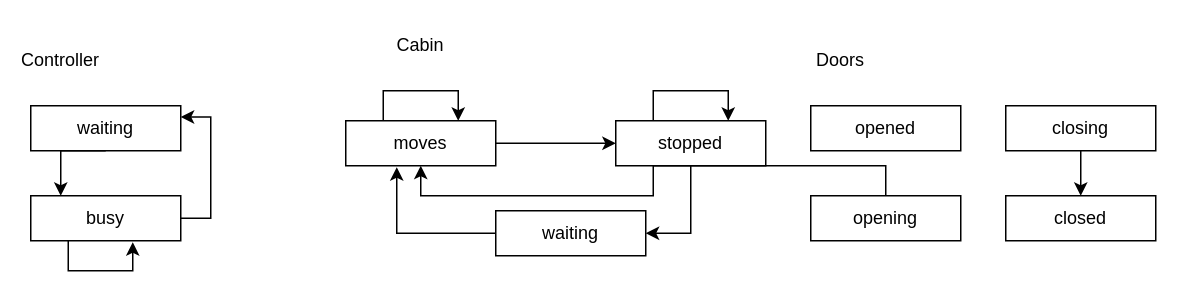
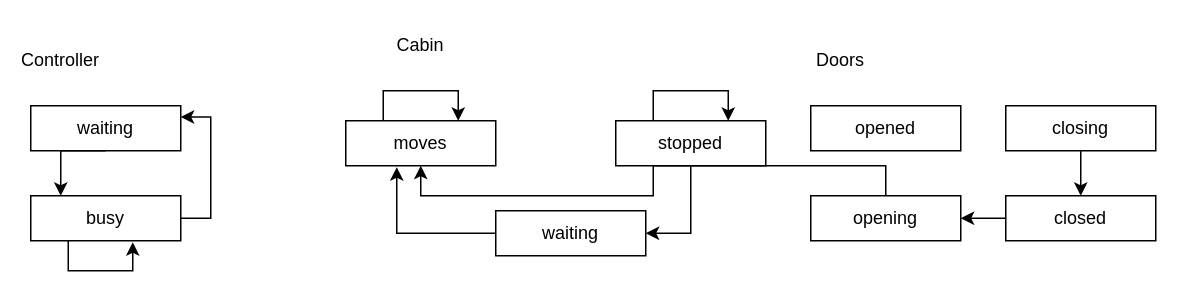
edge "moves" -> "stopped": removed
edge "closed" -> "opening": added
